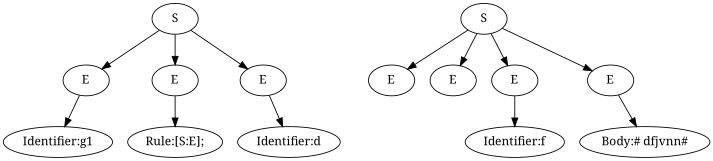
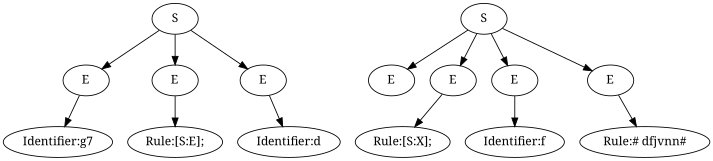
node "Identifier:g1": label "Identifier:g1" -> "Identifier:g7"
node "Rule:[S:X];": added
node "Body:# dfjvnn#": label "Body:# dfjvnn#" -> "Rule:# dfjvnn#"
